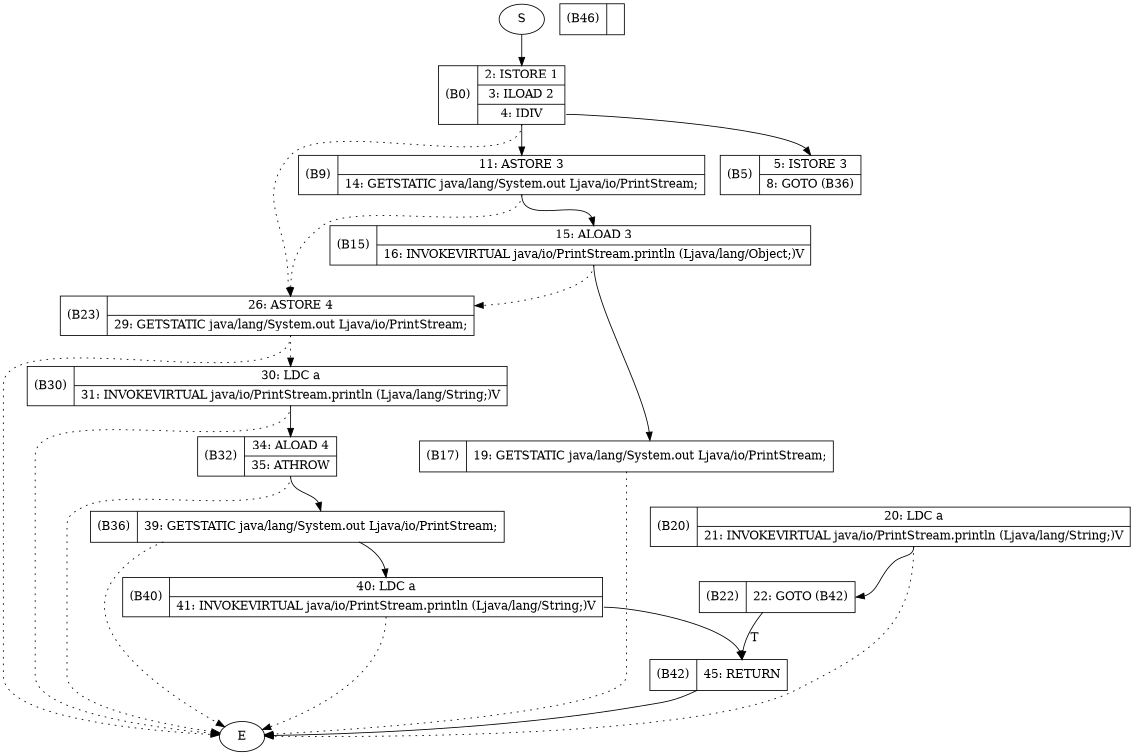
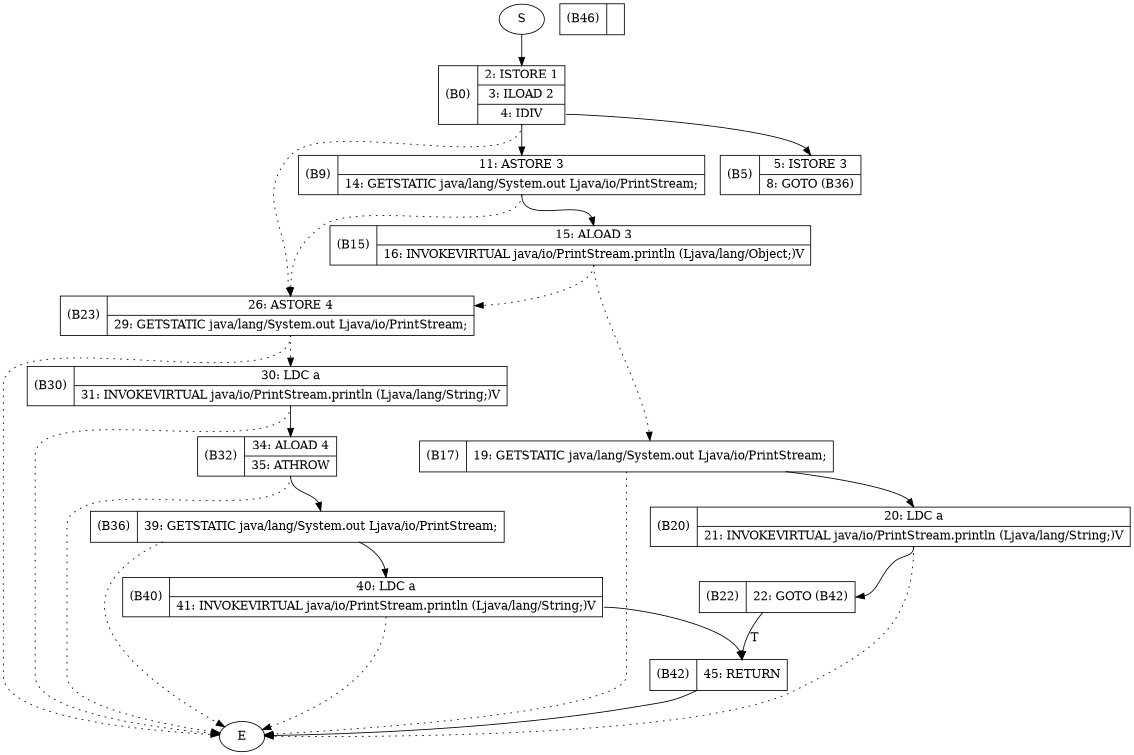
edge "(B15)" -> "(B17)": style solid -> dotted
edge "(B17)" -> "(B20)": added
